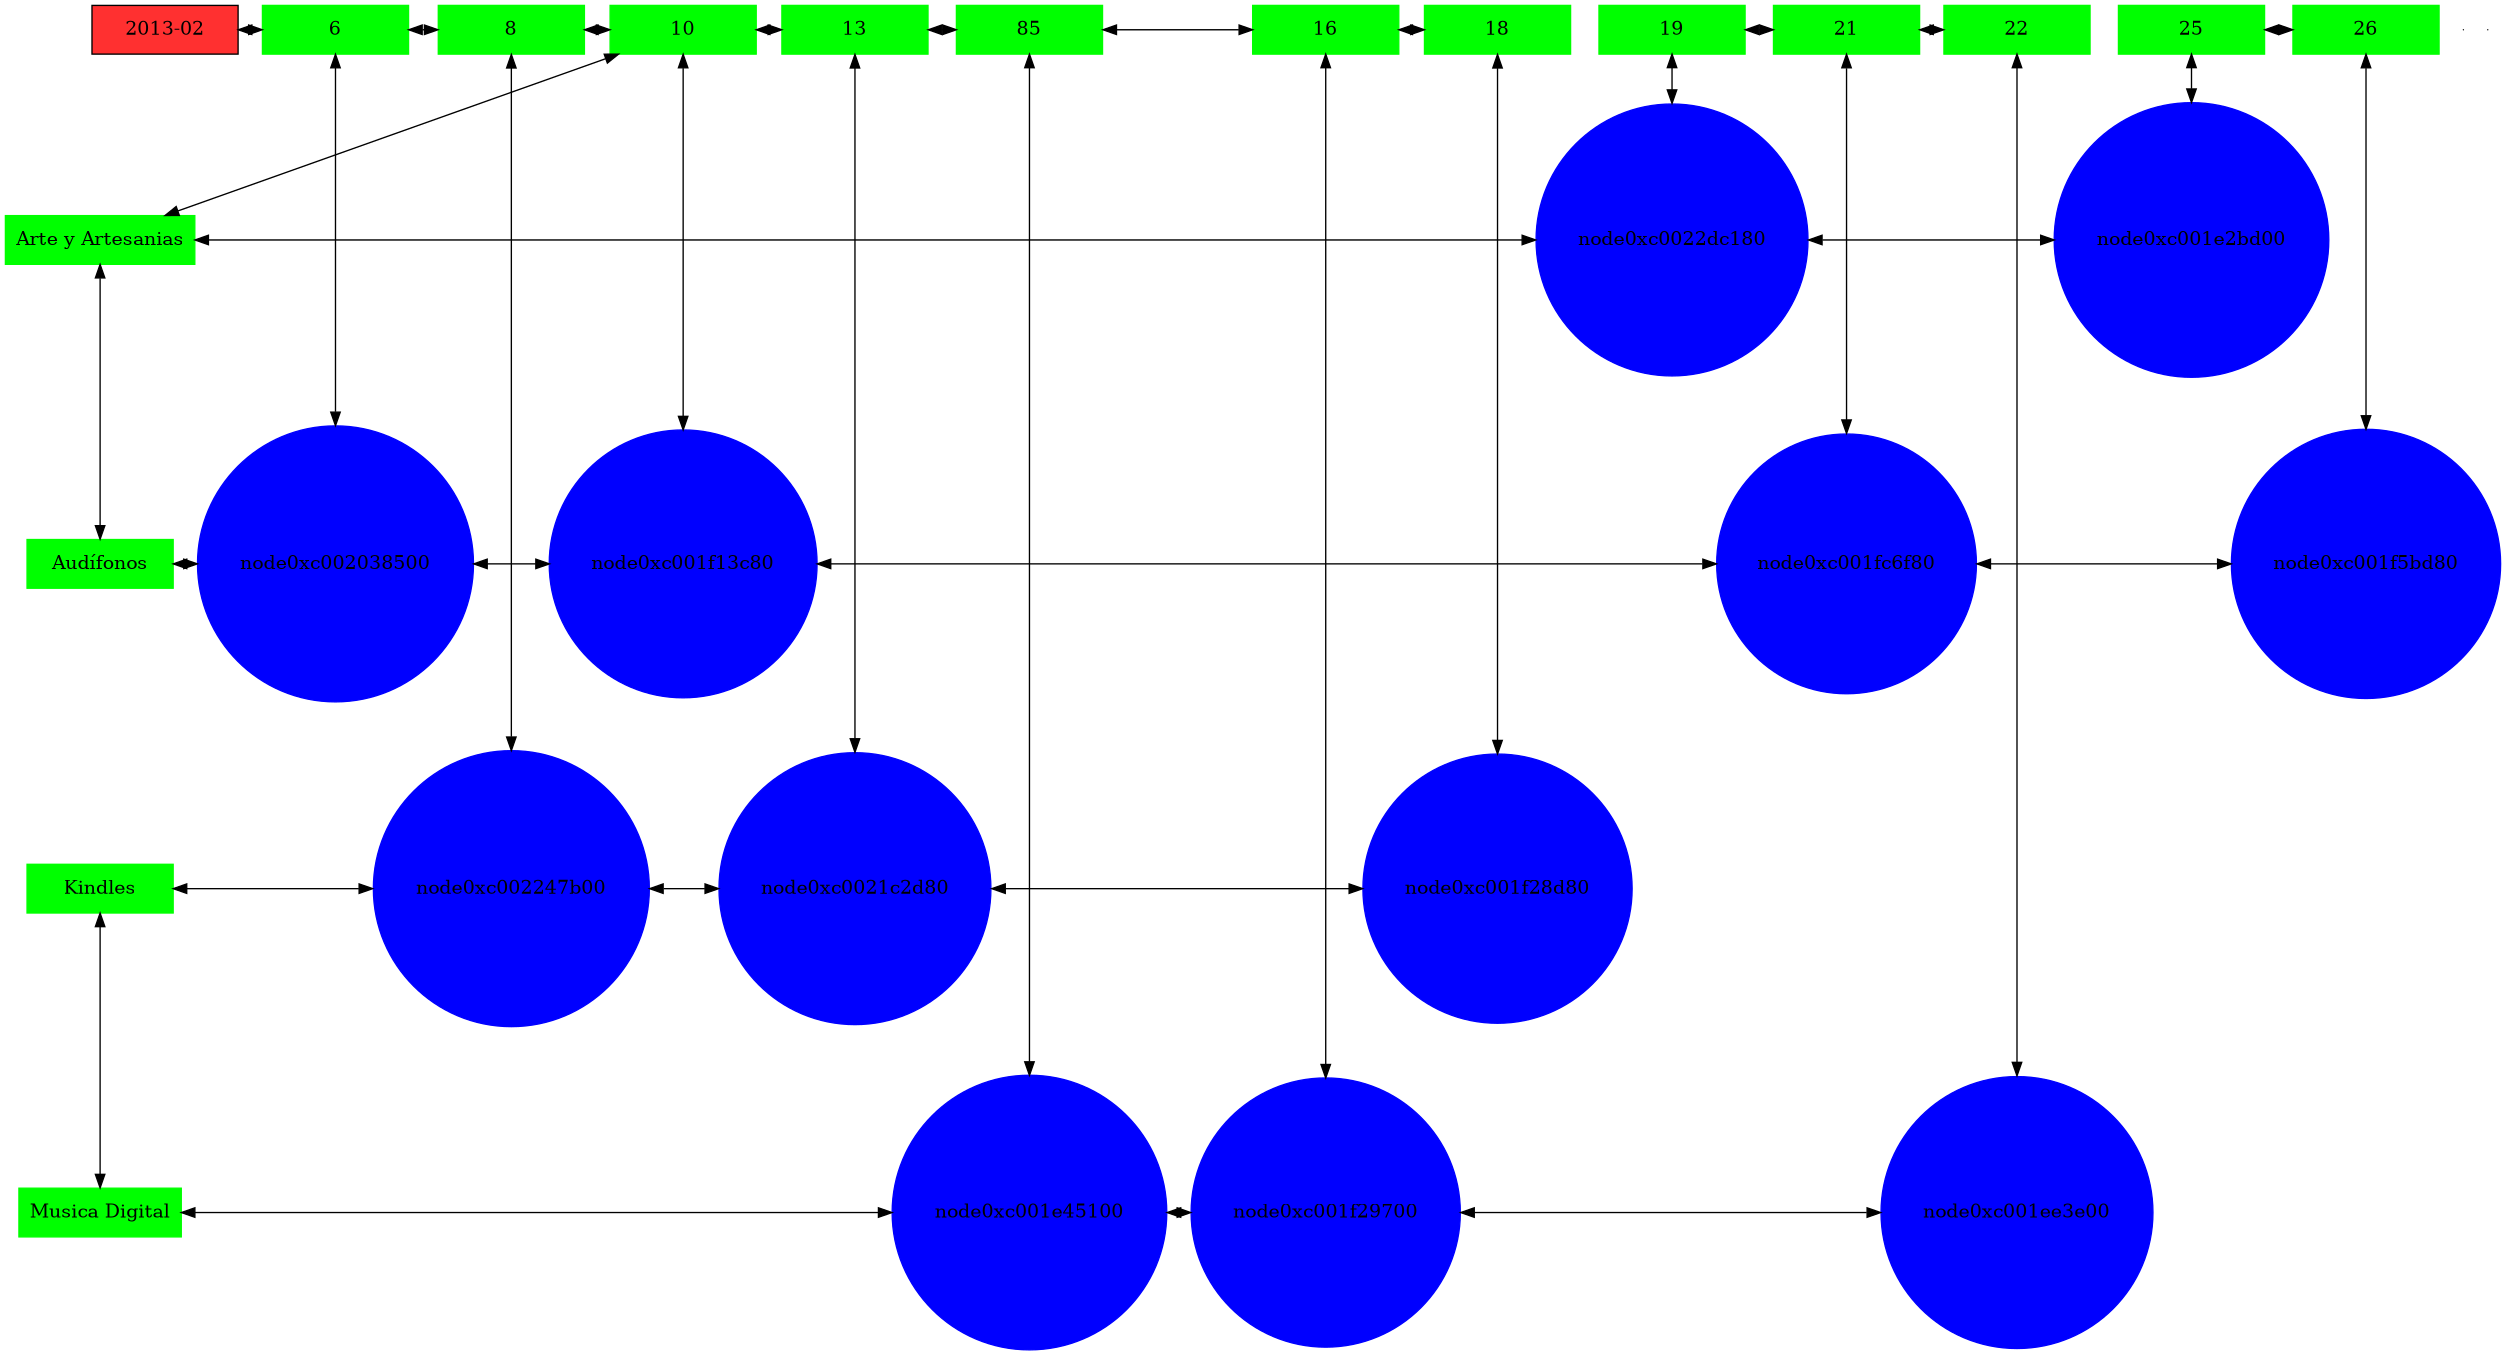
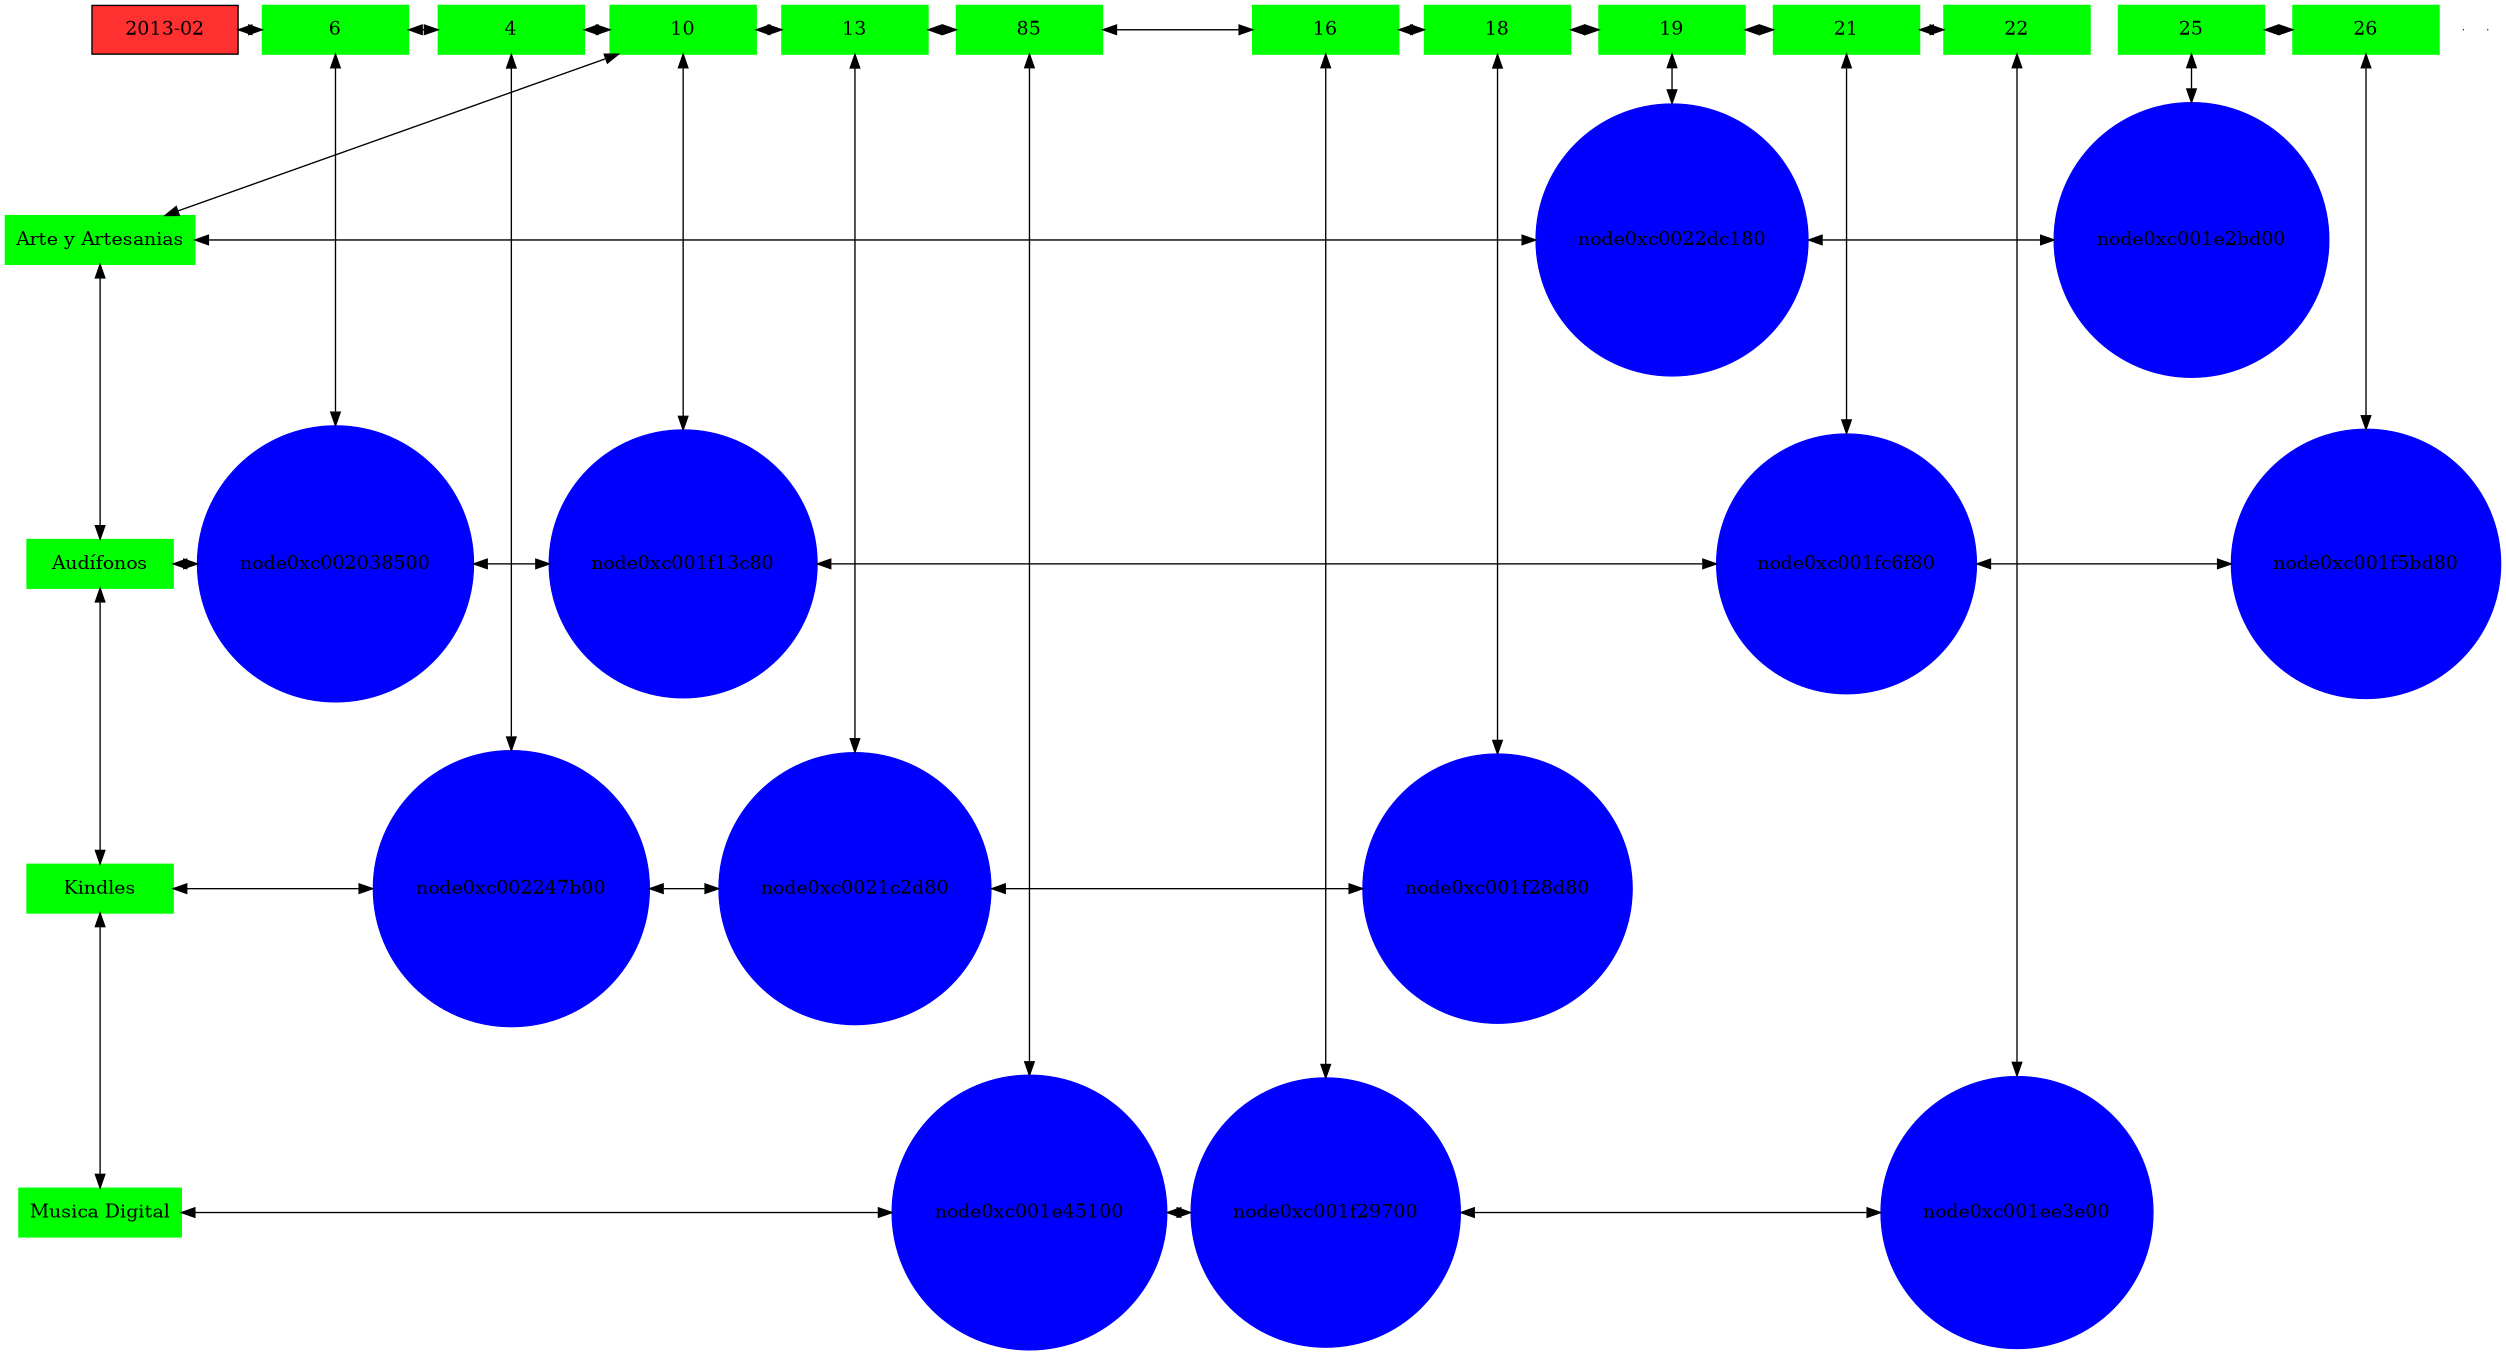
node "8": label "8" -> "4"
edge "18" -- "19": added
edge "Audífonos" -- "Kindles": added
